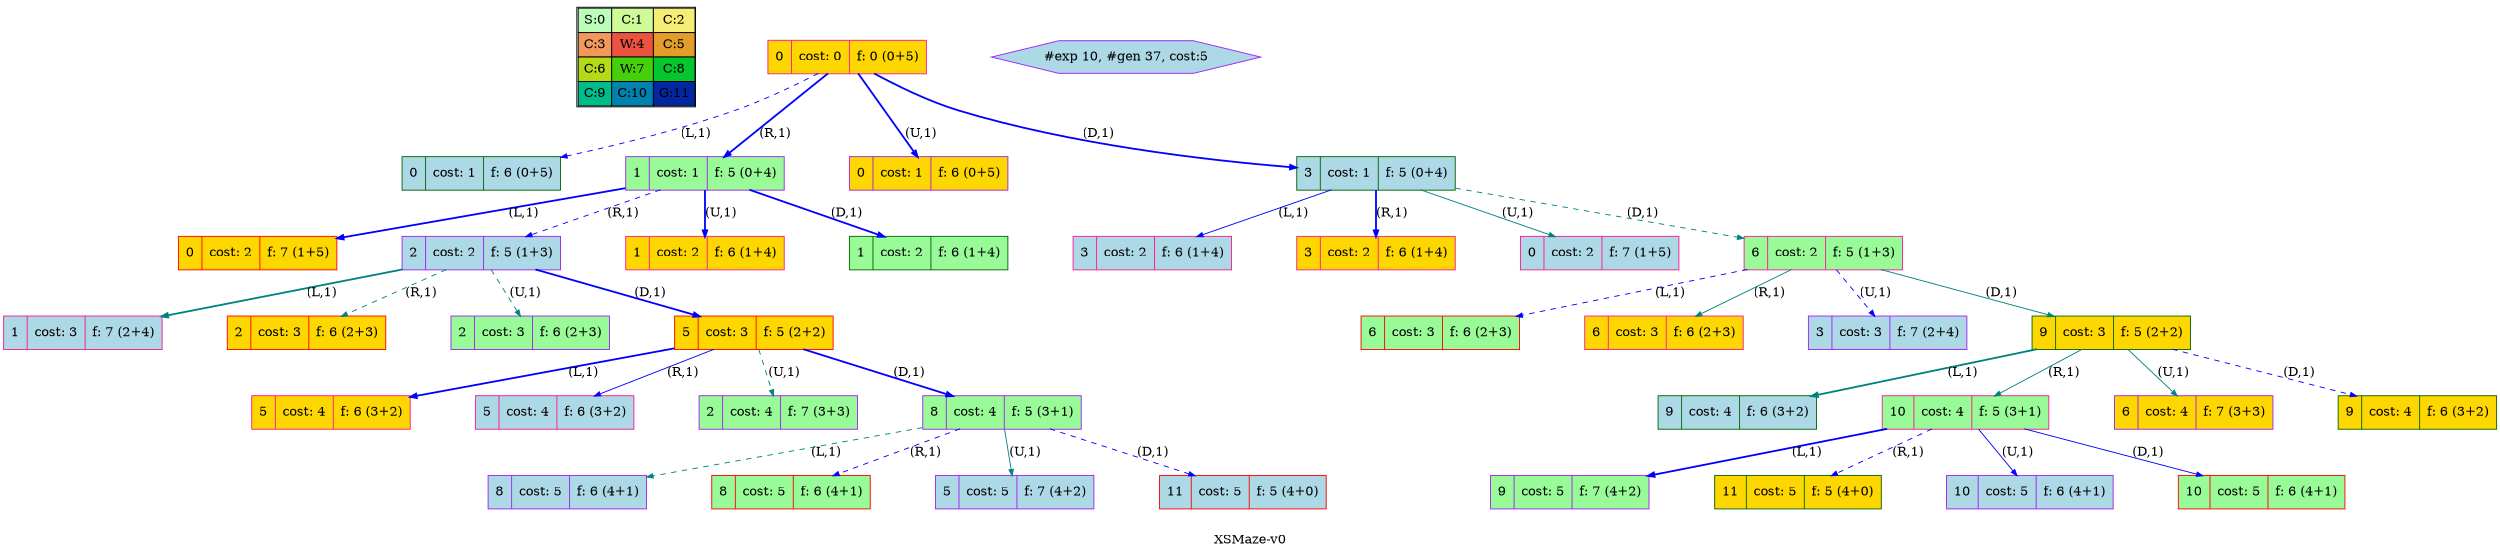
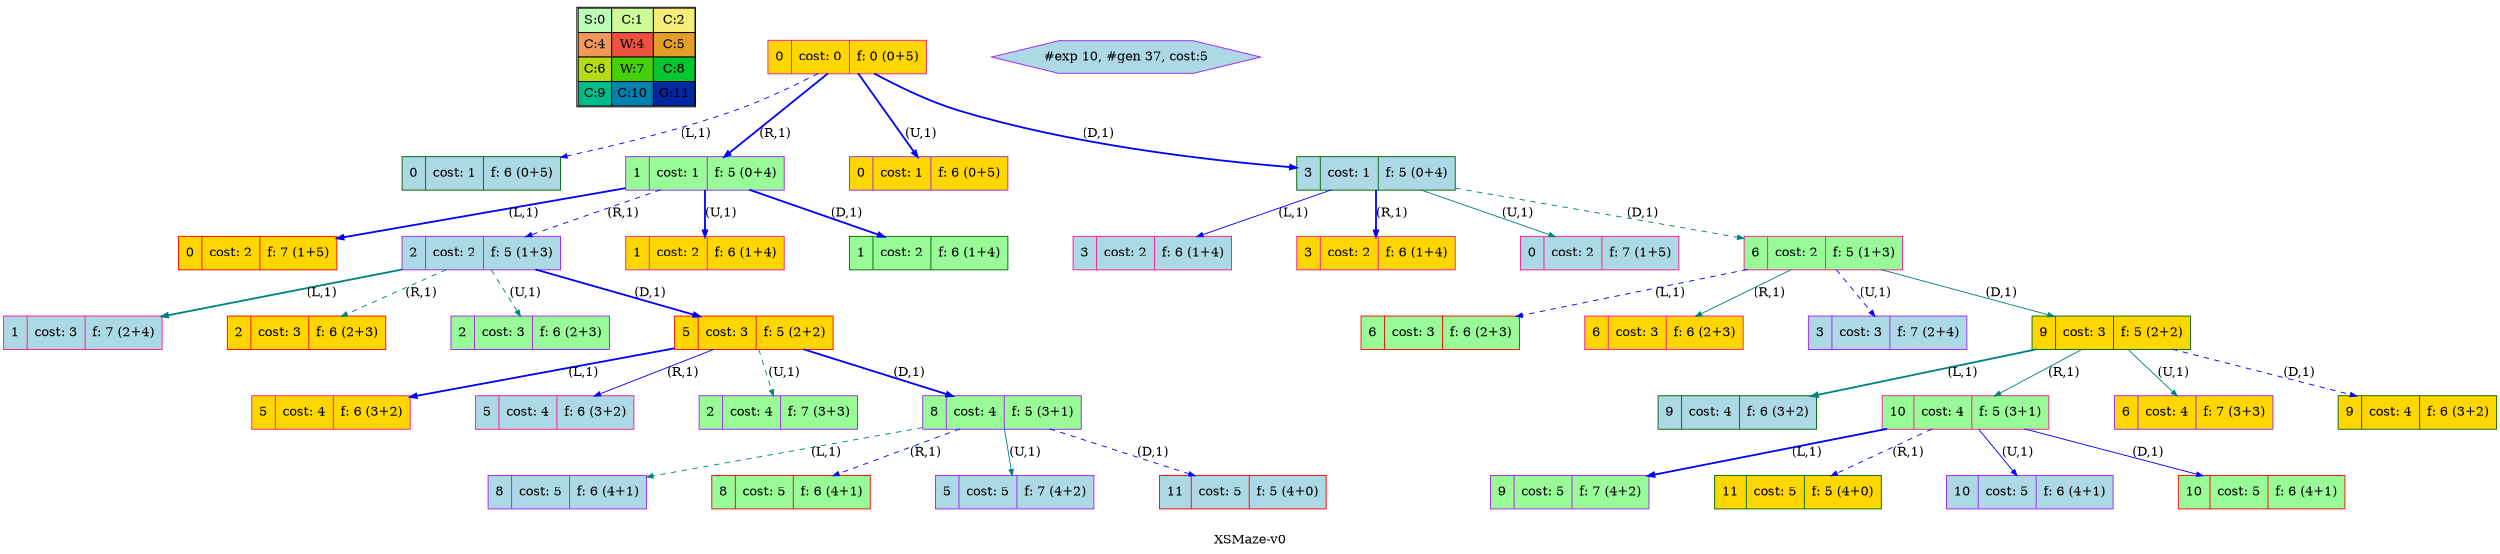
node "S:0": text "C:3" -> "C:4"
